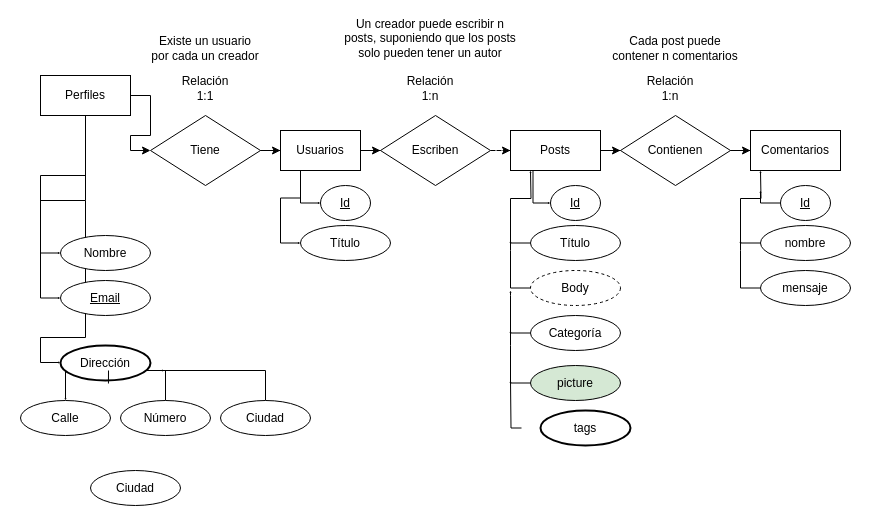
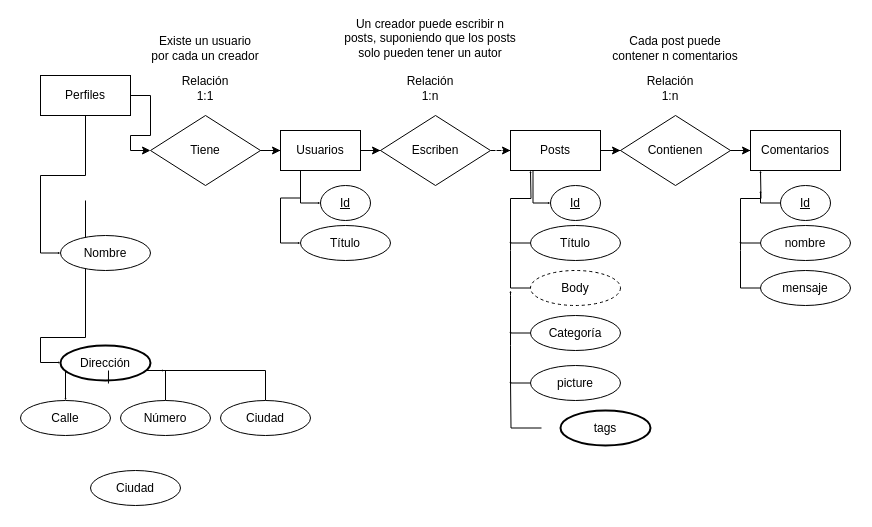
edge "Perfiles" -> "Email": removed
node "Email": removed
node "picture": fillcolor #d5e8d4 -> #ffffff
node "tags": moved (586, 428) -> (606, 428)
